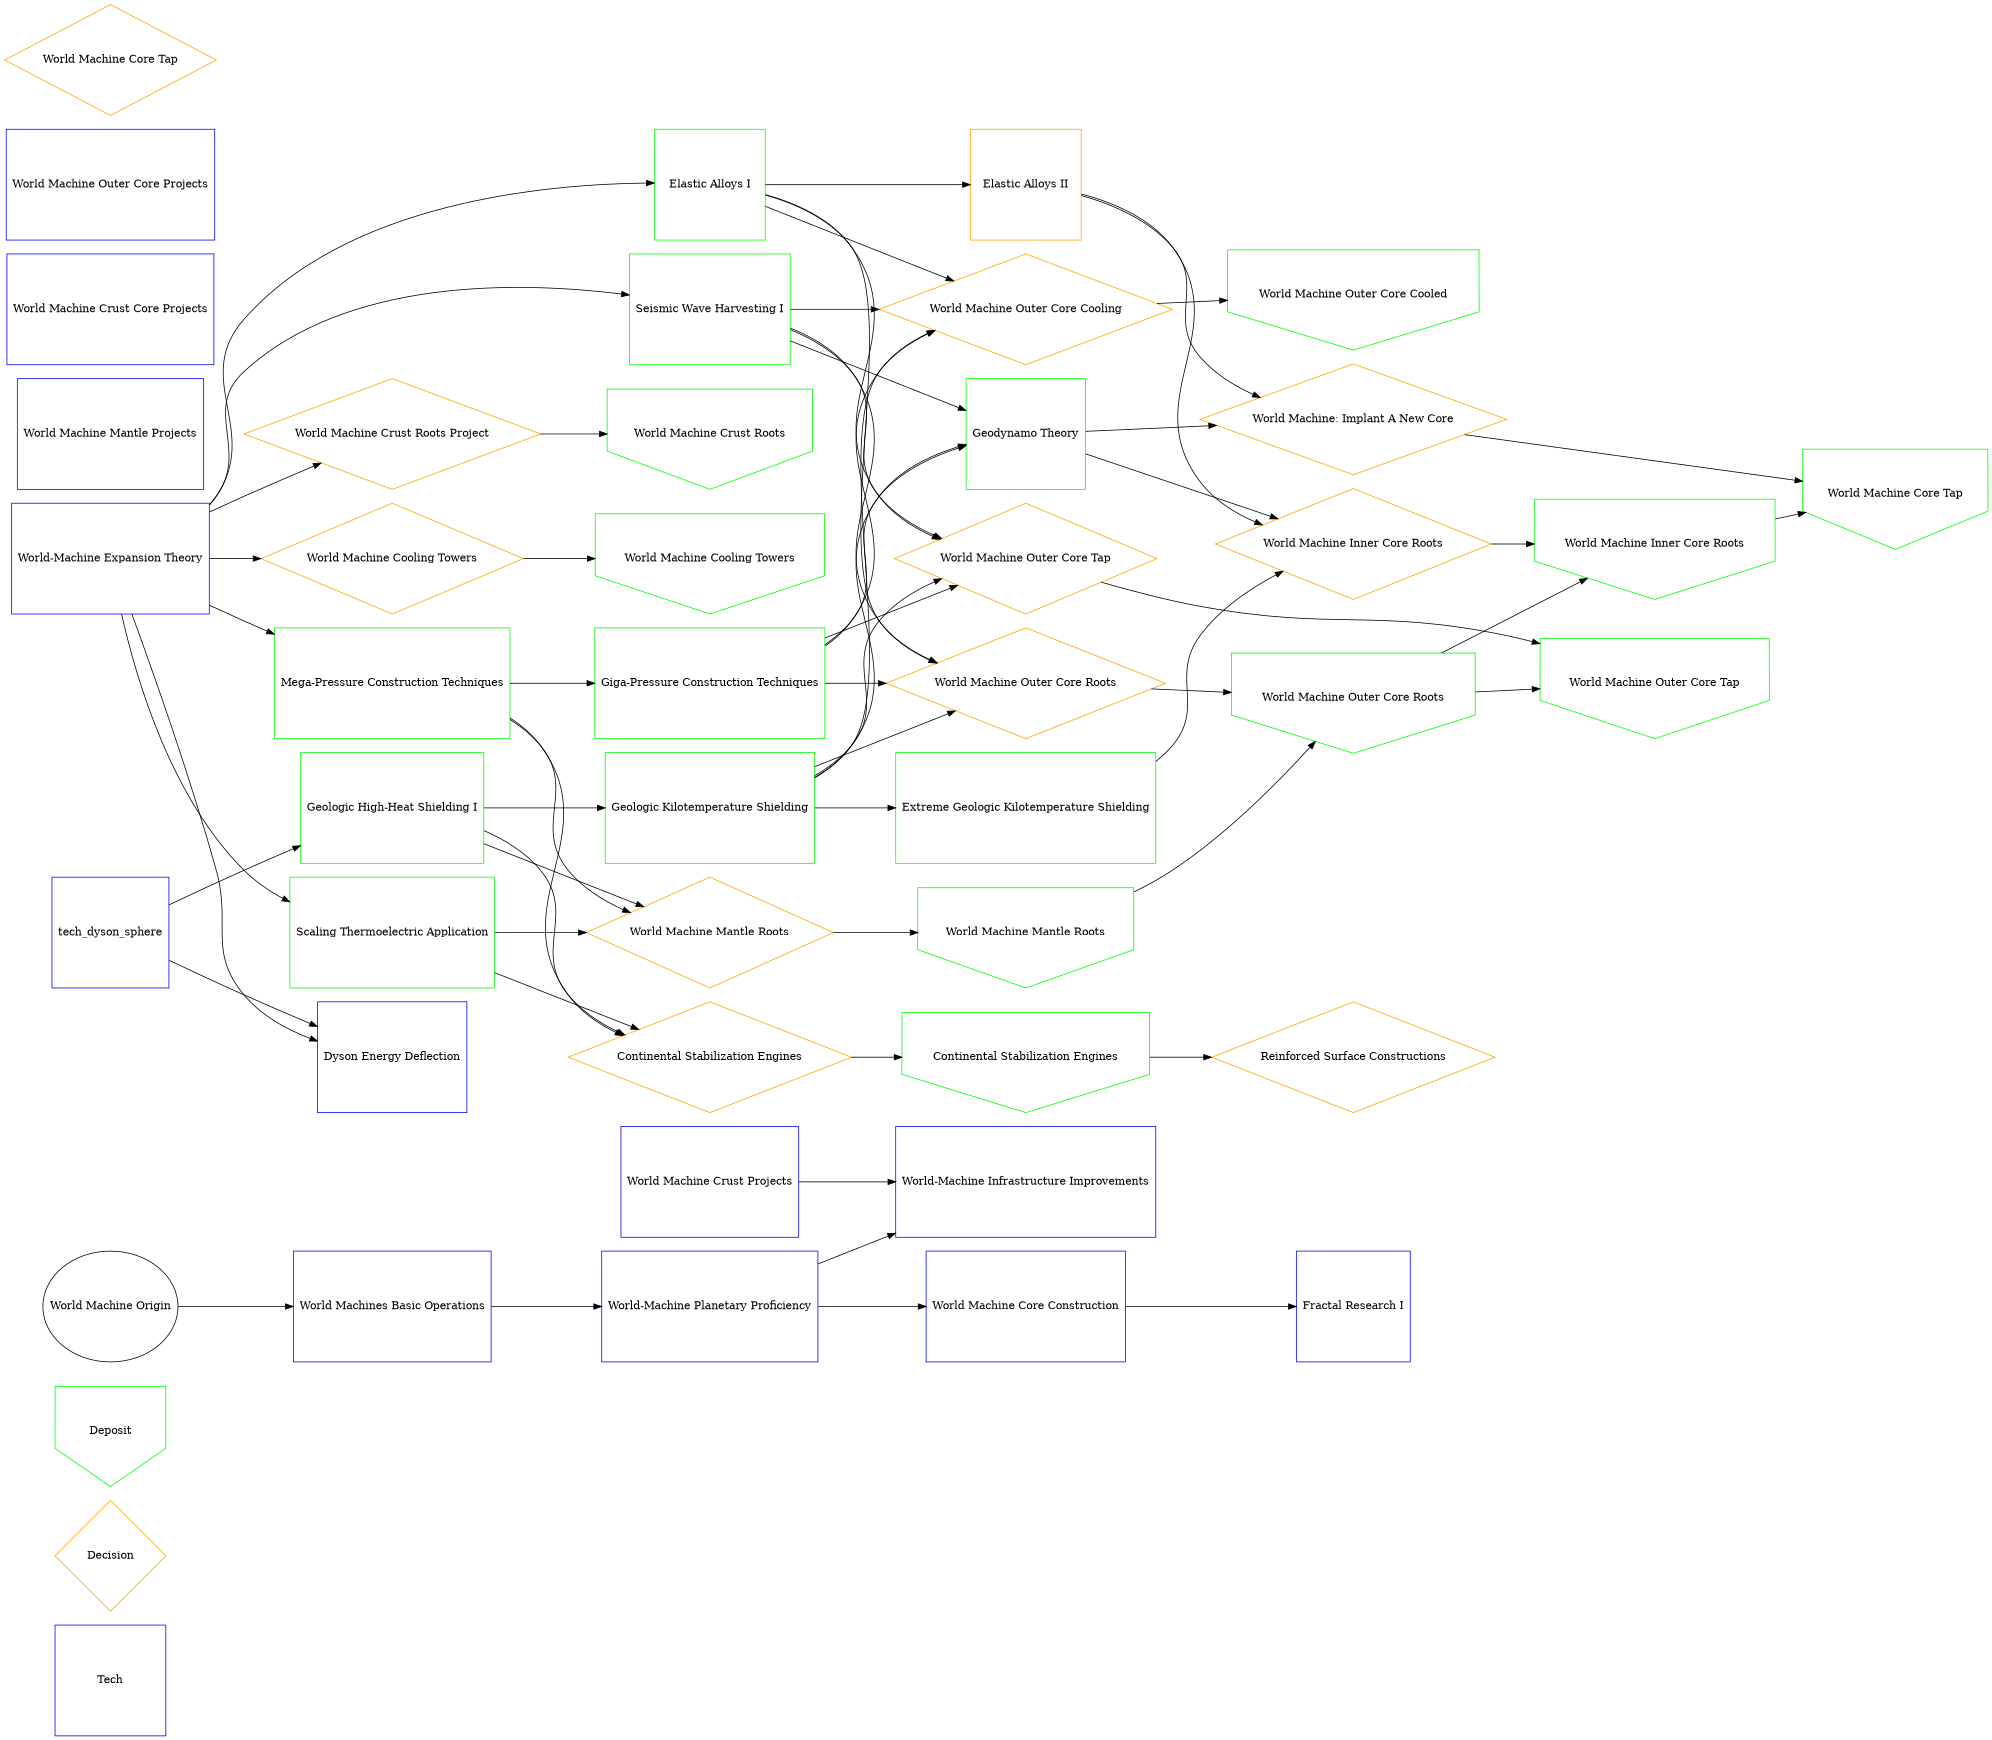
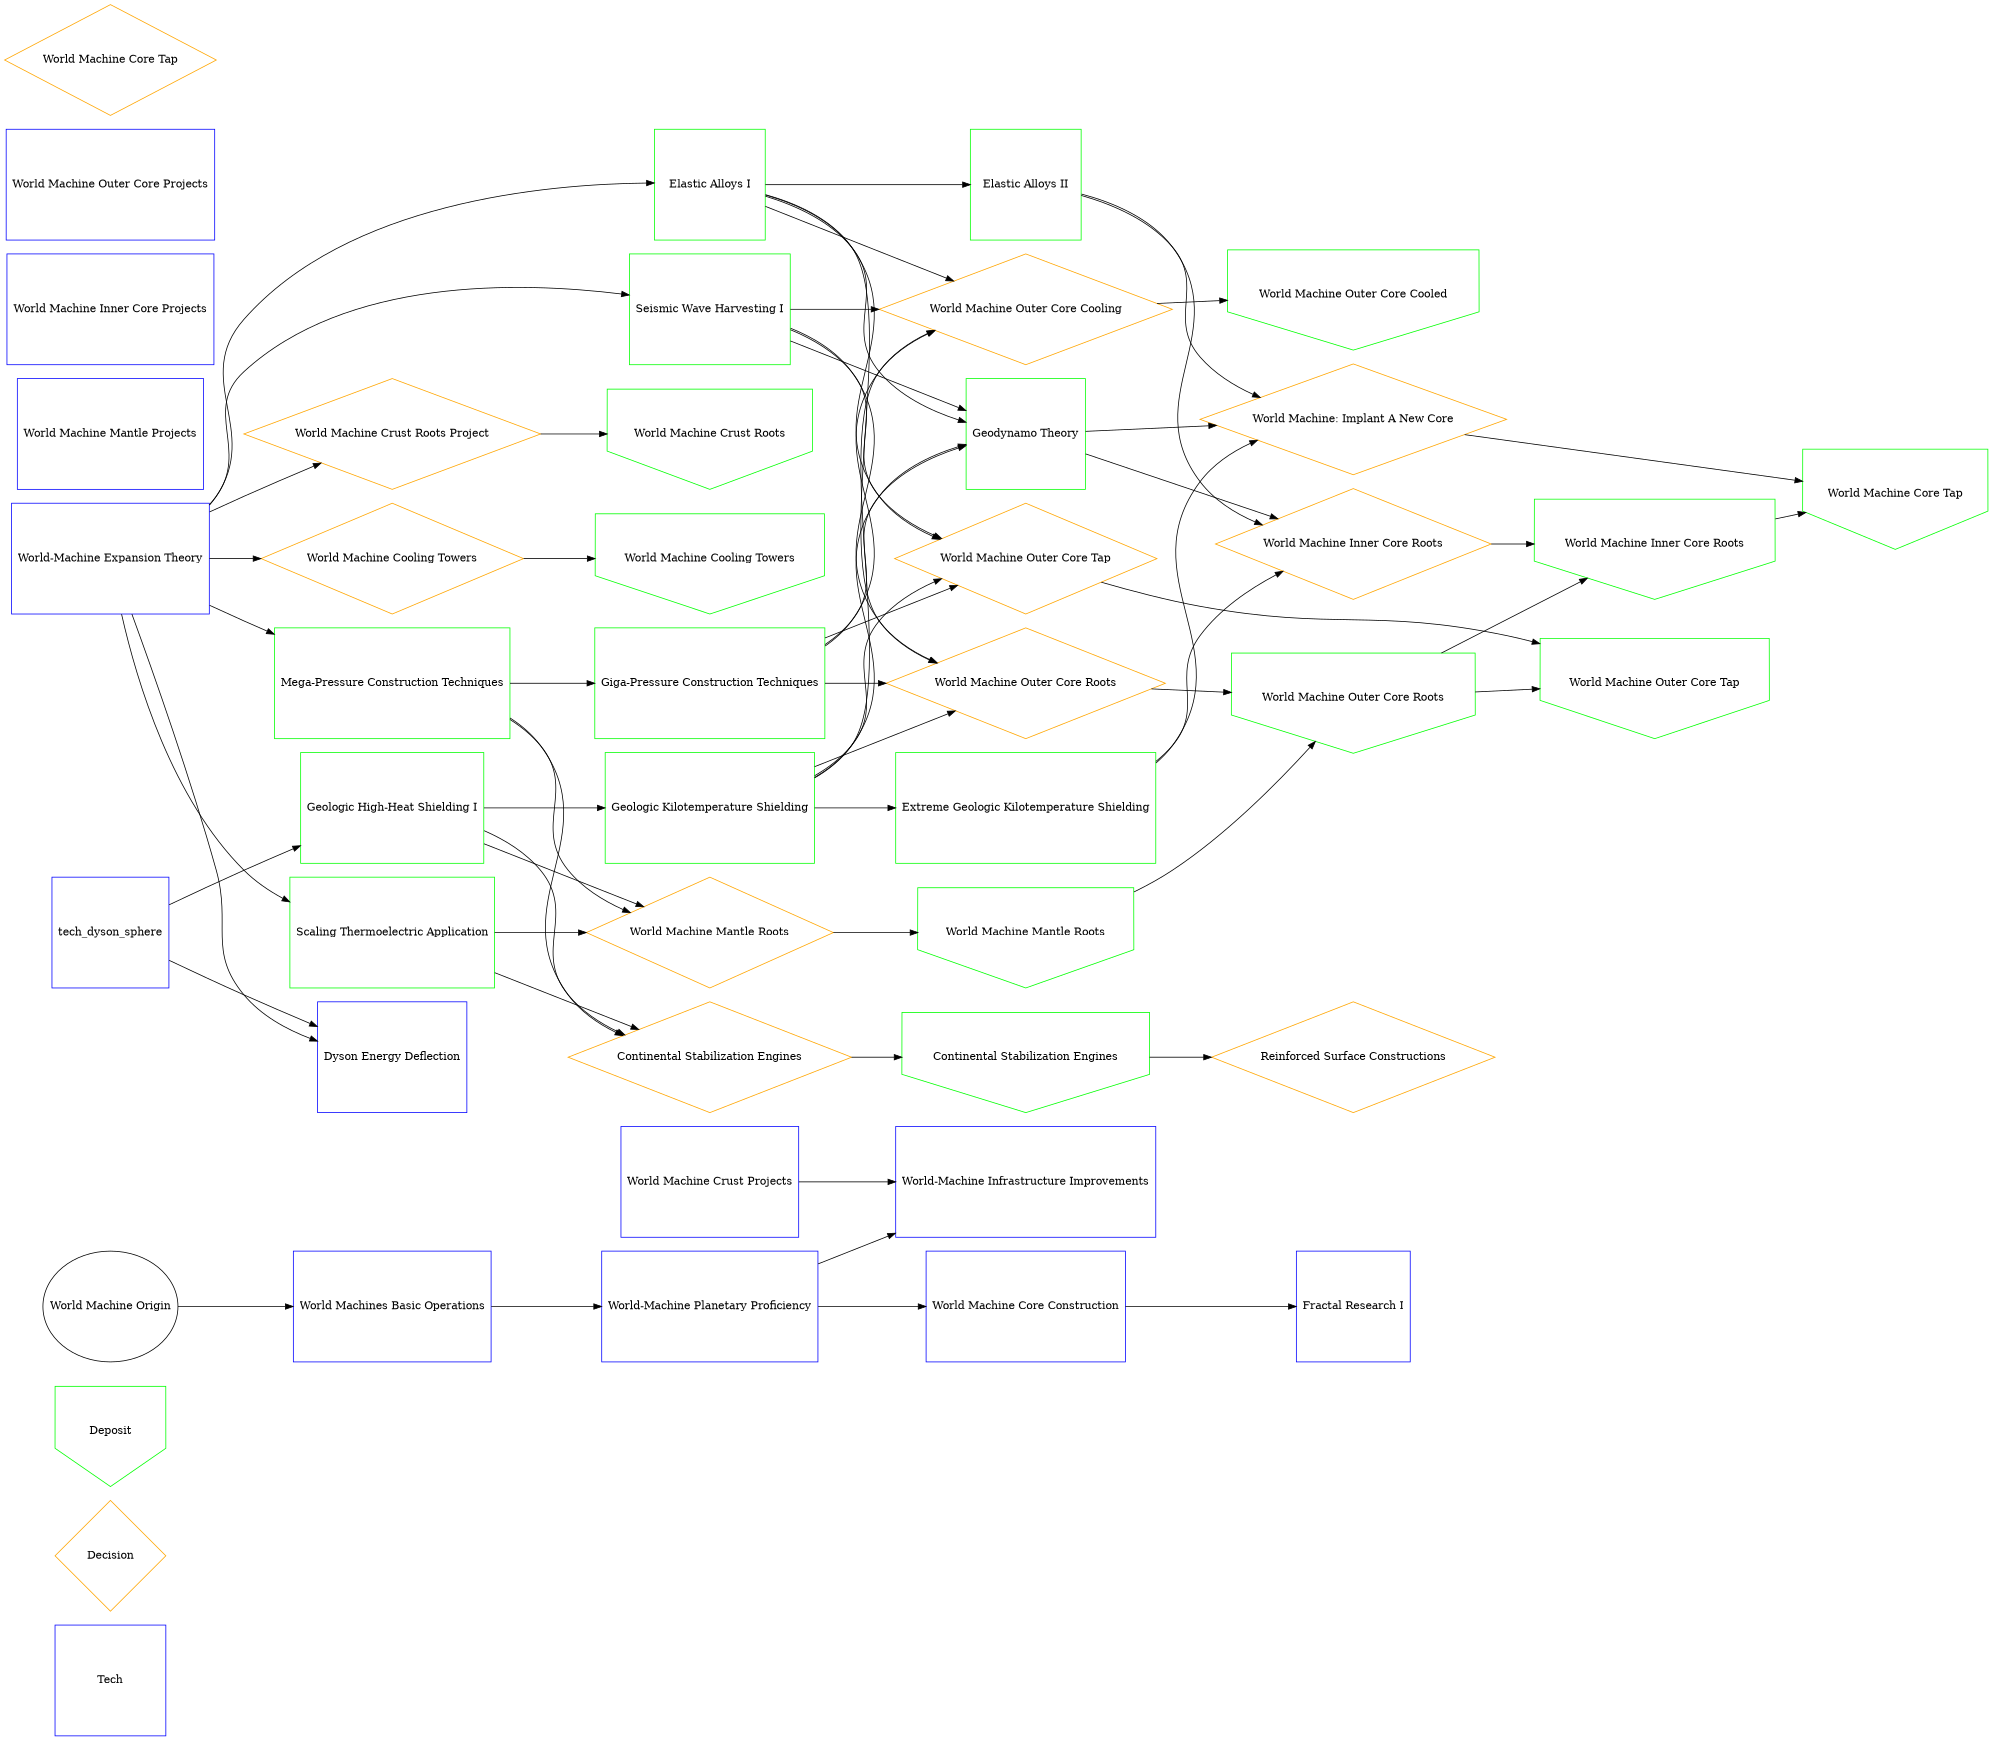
node "Elastic Alloys II": color orange -> green
node "World Machine Crust Core Projects": label "World Machine Crust Core Projects" -> "World Machine Inner Core Projects"
edge "Elastic Alloys I" -> "Geodynamo Theory": added
edge "Extreme Geologic Kilotemperature Shielding" -> "World Machine: Implant A New Core": added
